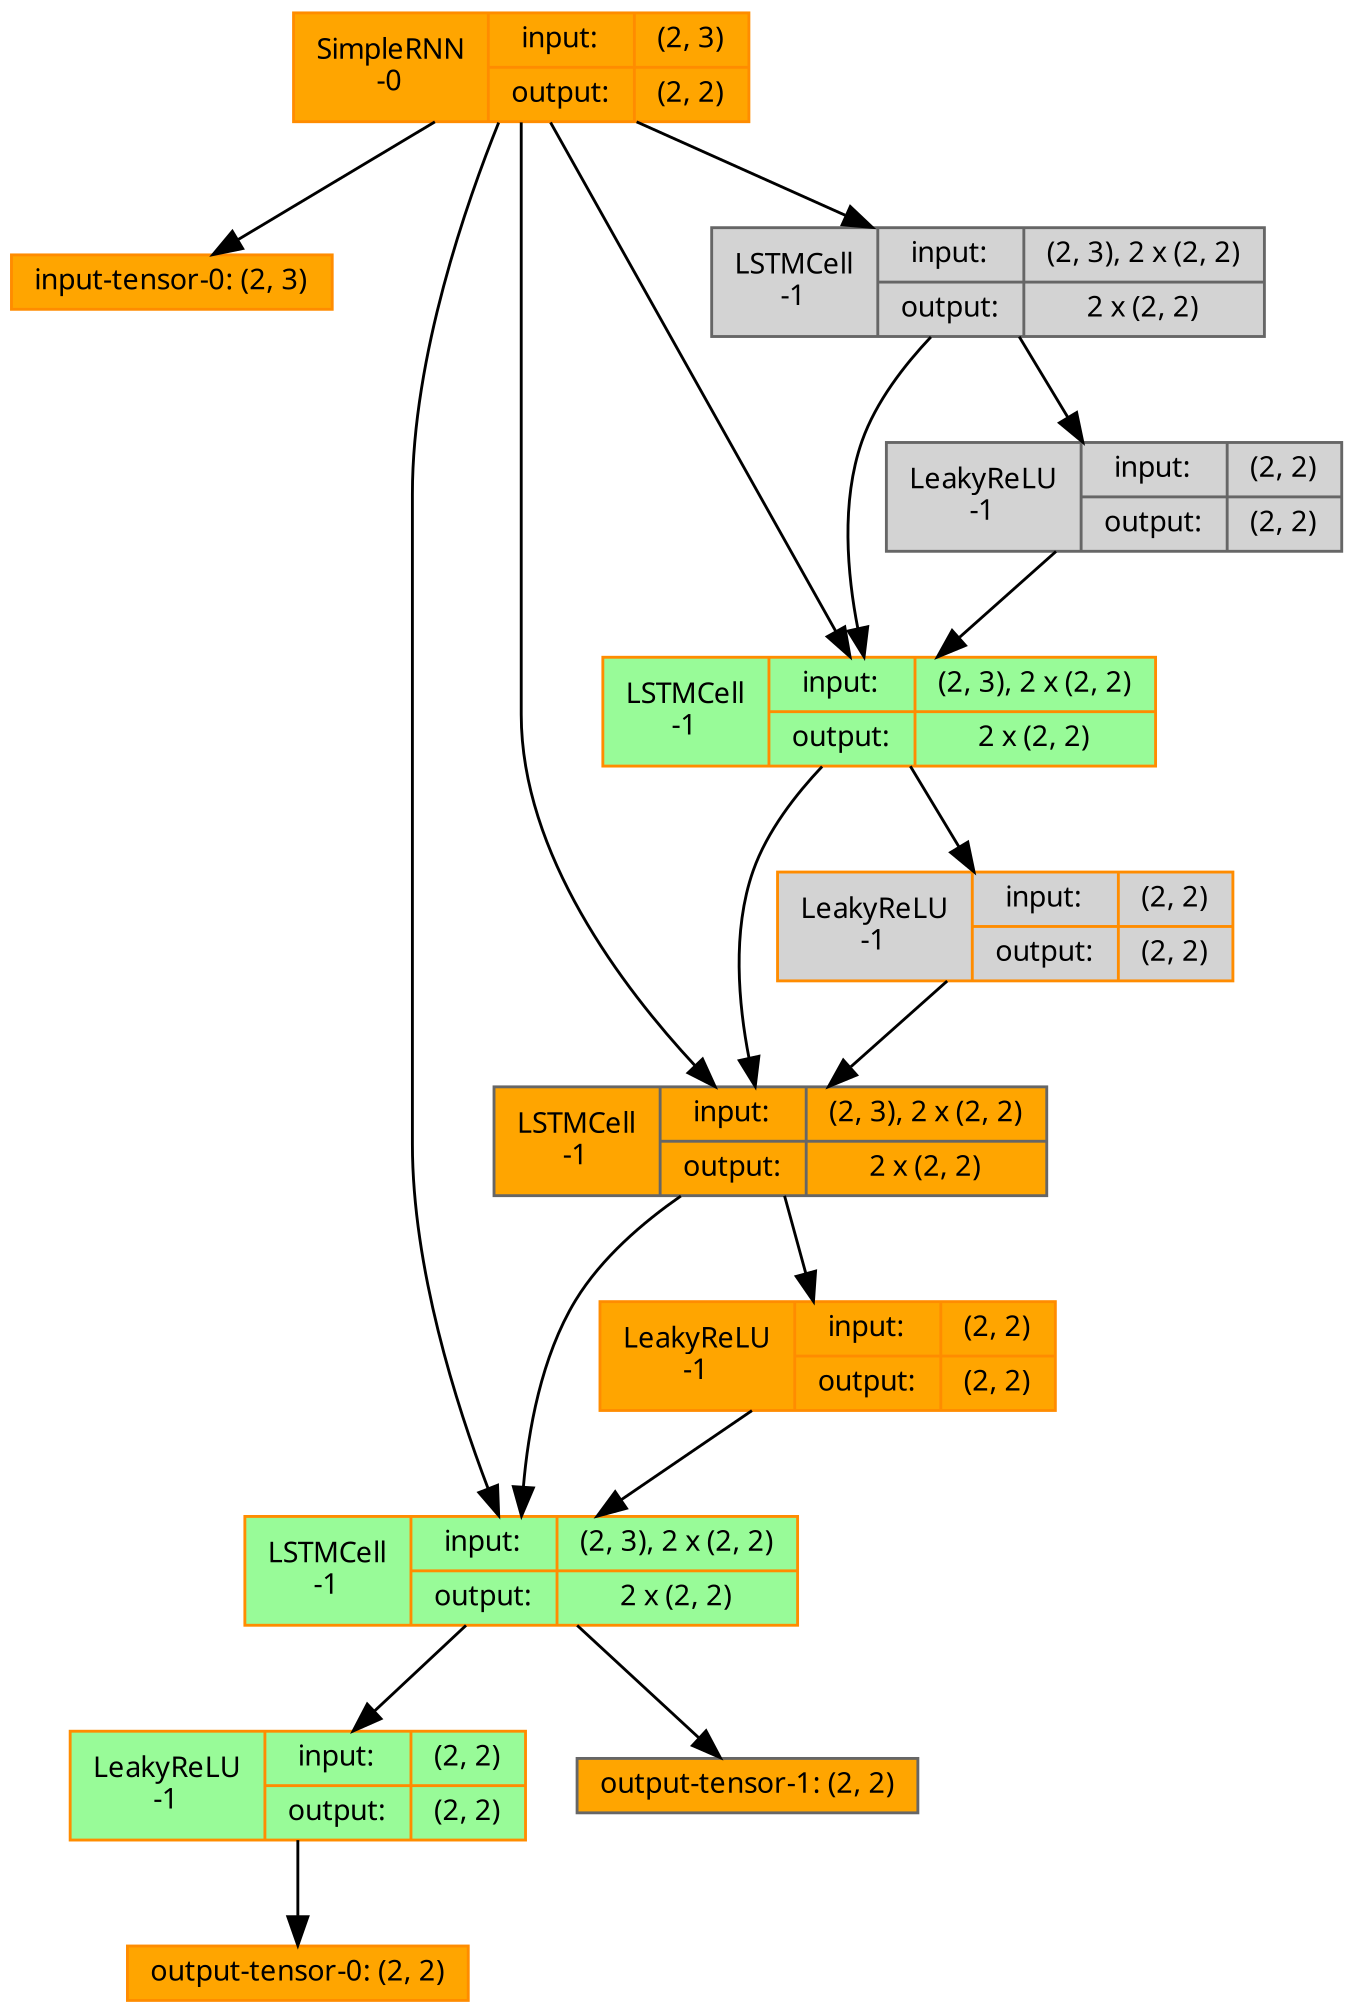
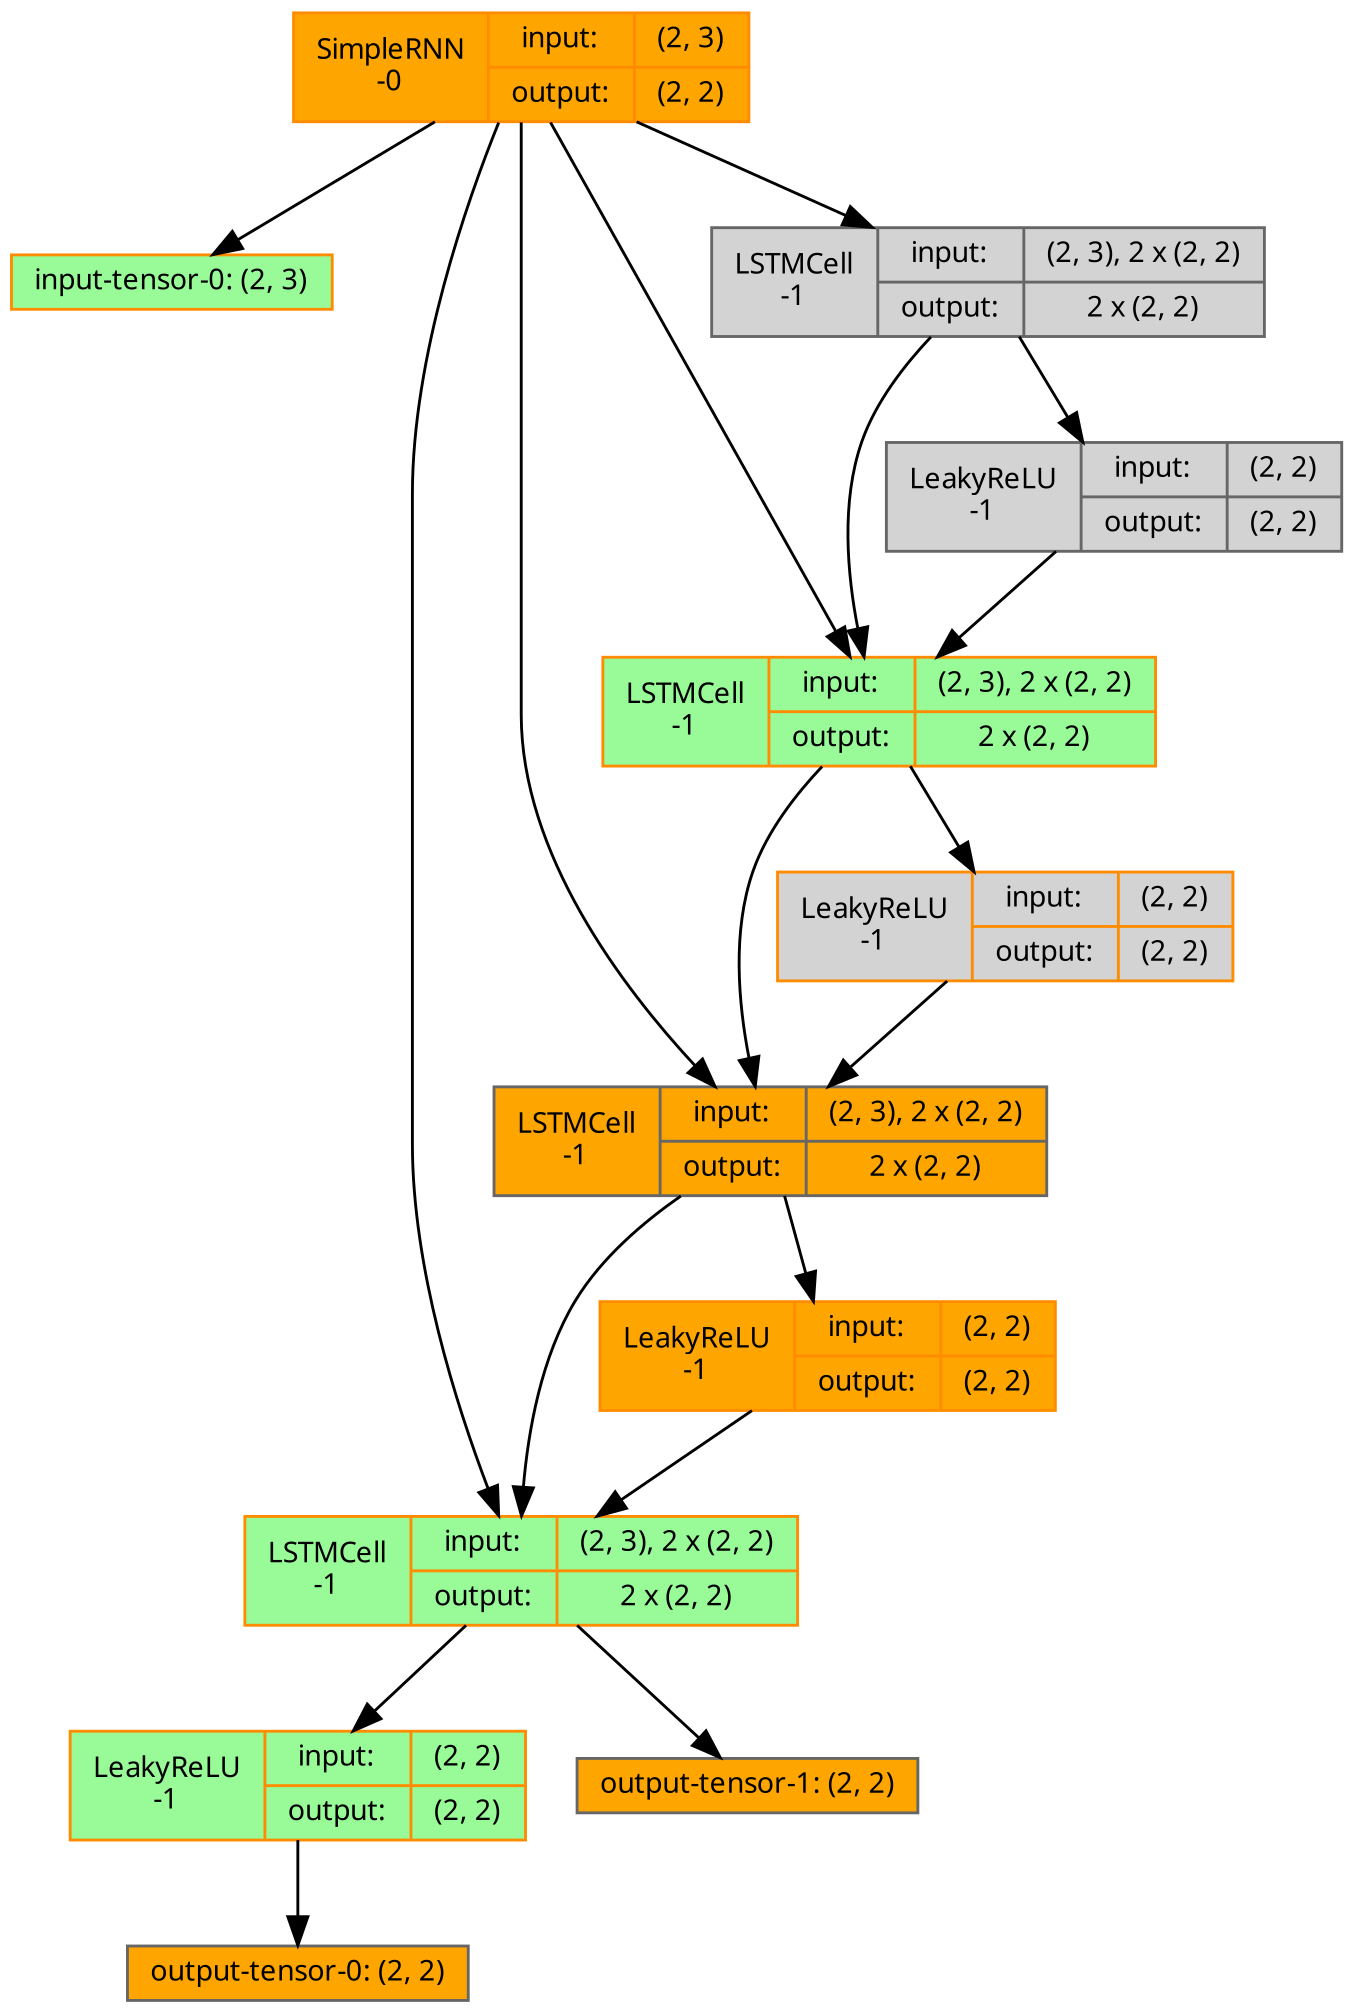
node "input-tensor-0: (2, 3)": fillcolor orange -> palegreen
node "output-tensor-0: (2, 2)": color darkorange -> gray40
